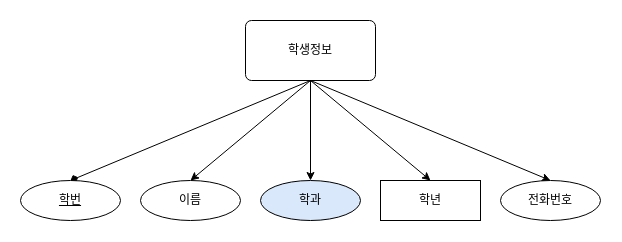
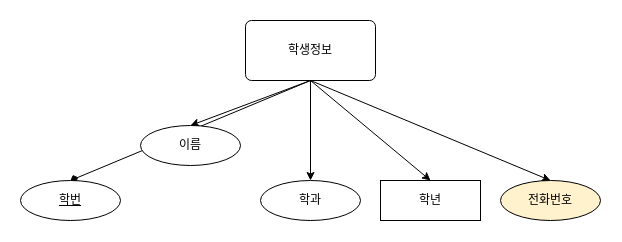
node "이름": moved (191, 201) -> (191, 146)
node "학과": fillcolor #dae8fc -> #ffffff
node "전화번호": fillcolor #ffffff -> #fff2cc
